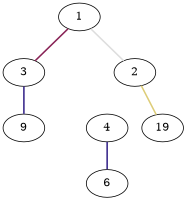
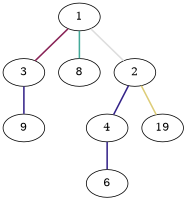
node "8": added
edge "2" -- "4": added
